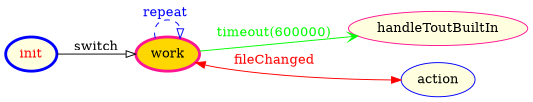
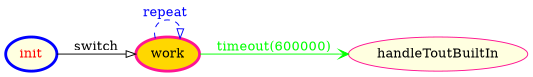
node "action": removed
